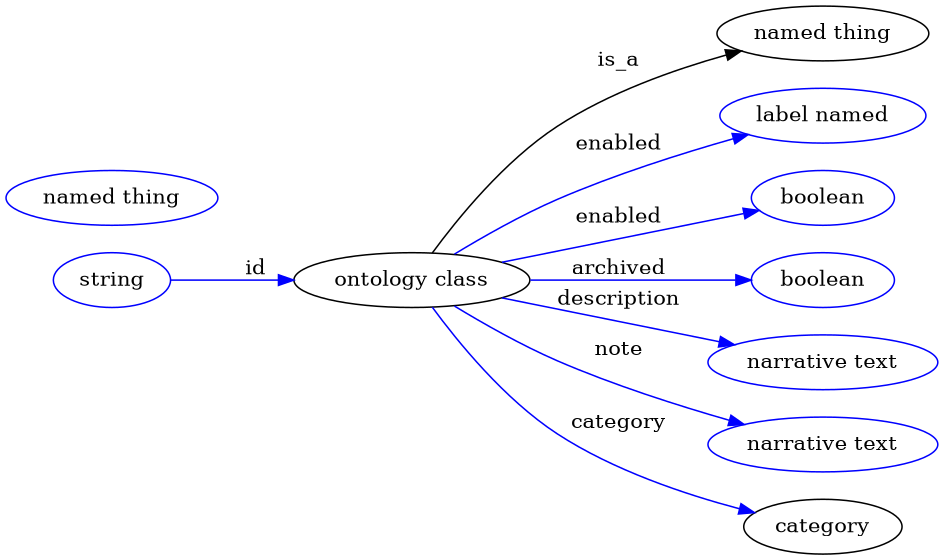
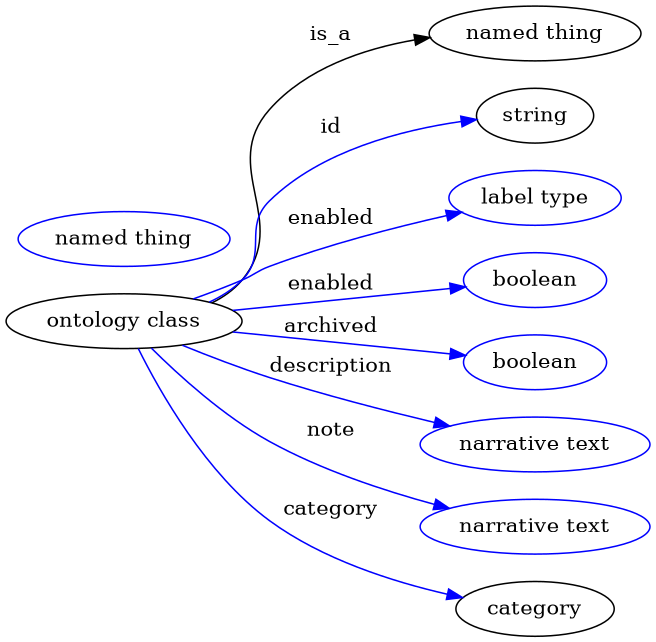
node "label named": label "label named" -> "label type"
node "string": color blue -> black
edge "string" -> "ontology class": reversed
